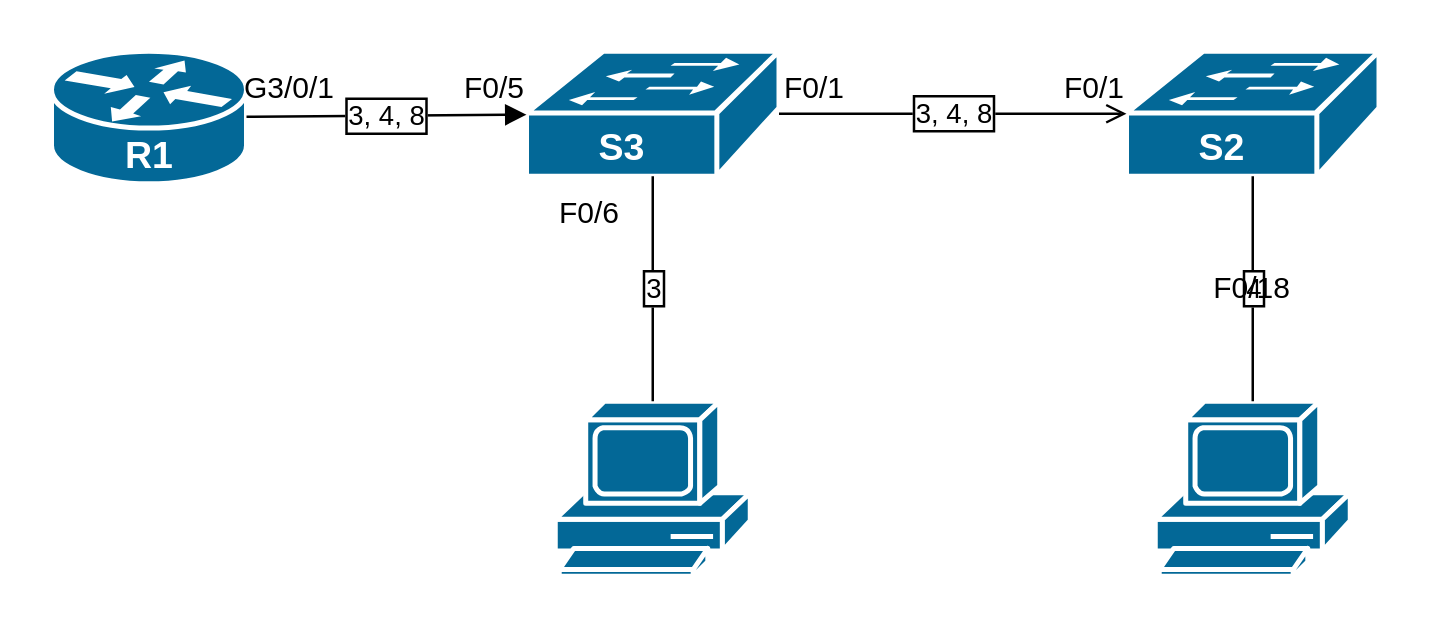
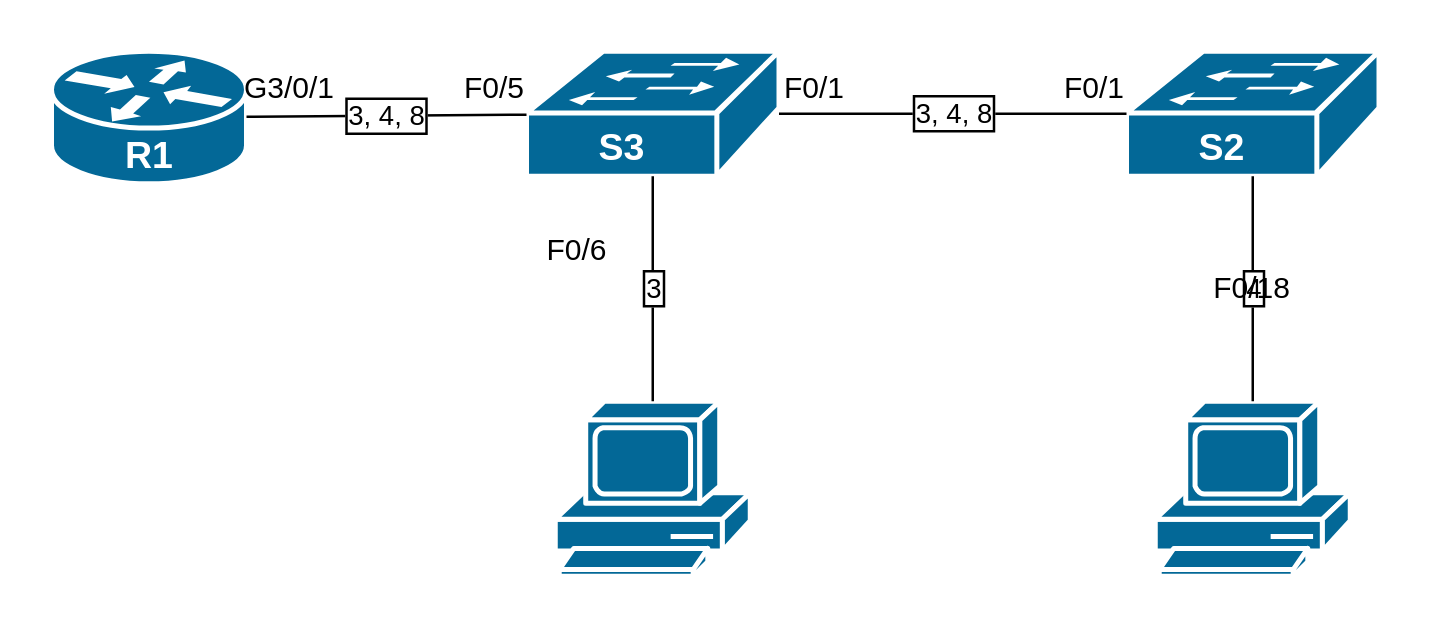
edge "S3" -> "S2": arrowhead open -> none
edge "R1" -> "S3": arrowhead block -> none
node "F0/6": moved (589, 214) -> (576, 251)
